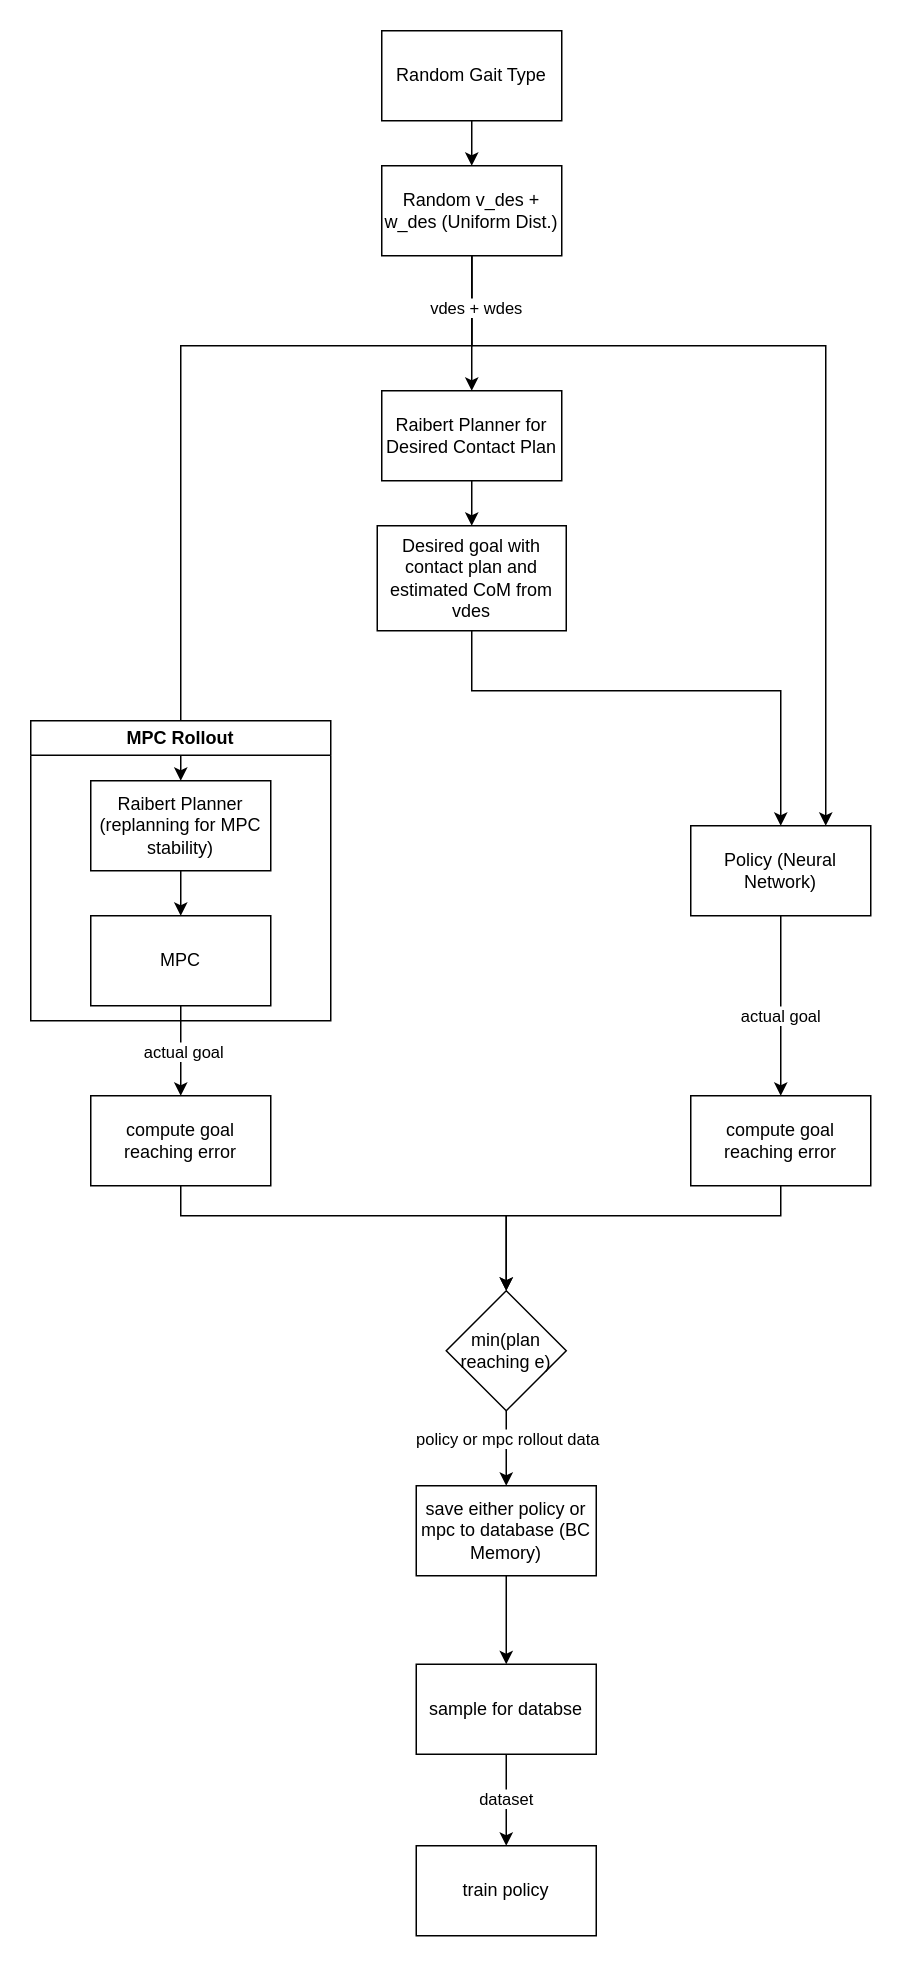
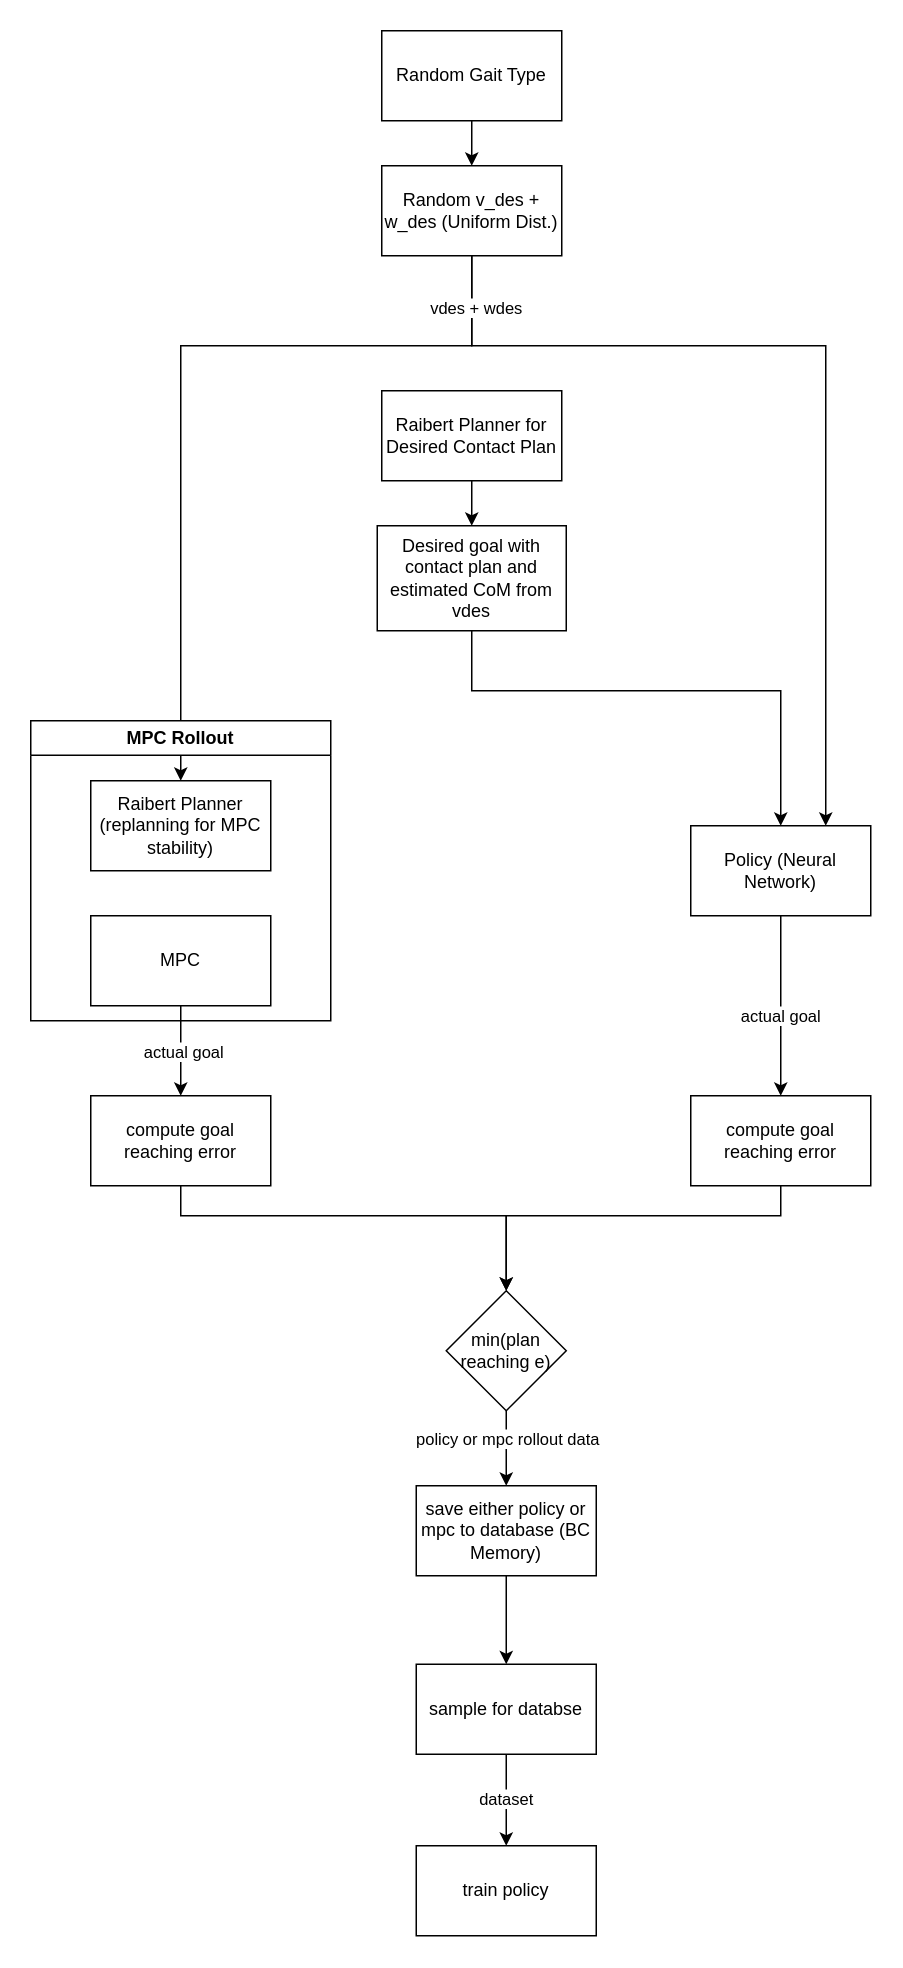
edge "Random v_des + w_des (Uniform Dist.)" -> "Raibert Planner for Desired Contact Plan": removed
edge "Raibert Planner (replanning for MPC stability)" -> "MPC": removed
